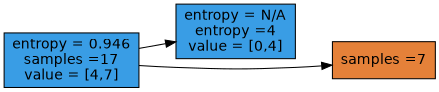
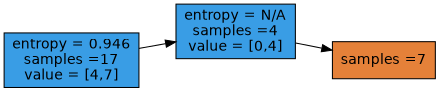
node "entropy = N/A": text "entropy =4" -> "samples =4"
edge "entropy = 0.946" -> "samples =7": now "entropy = N/A" -> "samples =7"
